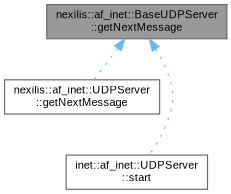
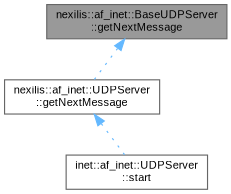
edge "inet::af_inet::UDPServer ::start" -> "nexilis::af_inet::BaseUDPServer ::getNextMessage": now "inet::af_inet::UDPServer ::start" -> "nexilis::af_inet::UDPServer ::getNextMessage"
